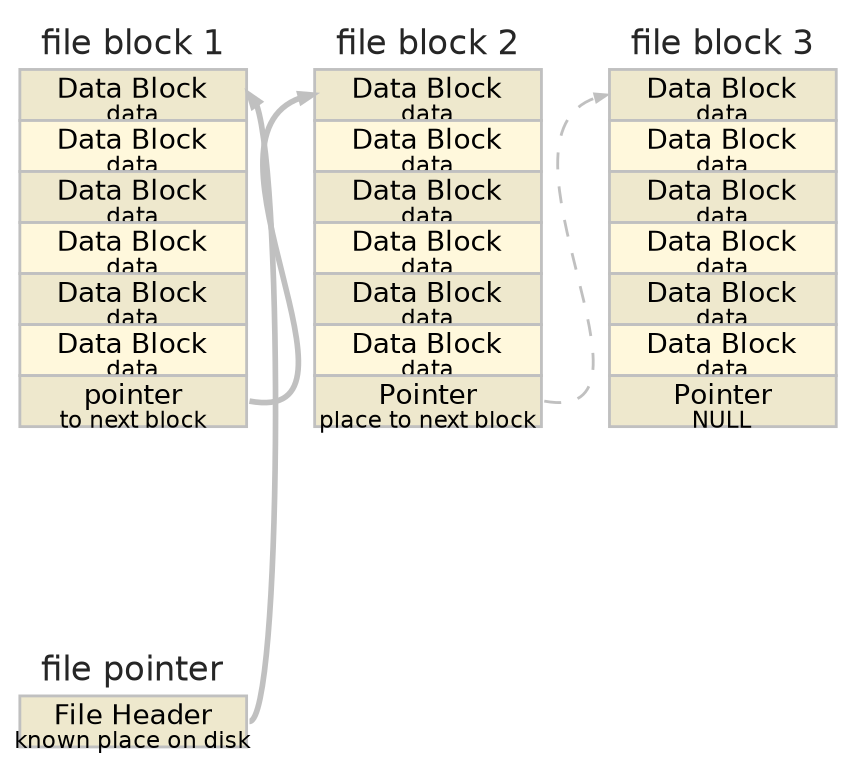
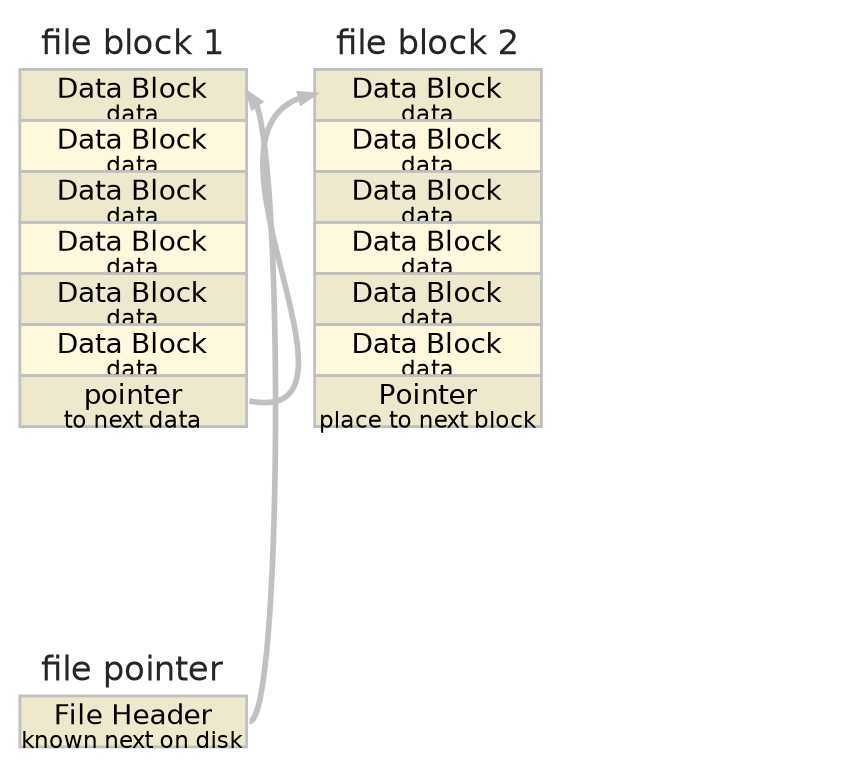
node "file block 3": removed
node "file block 1": text "to next block" -> "to next data"
node "file pointer": text "known place on disk" -> "known next on disk"
